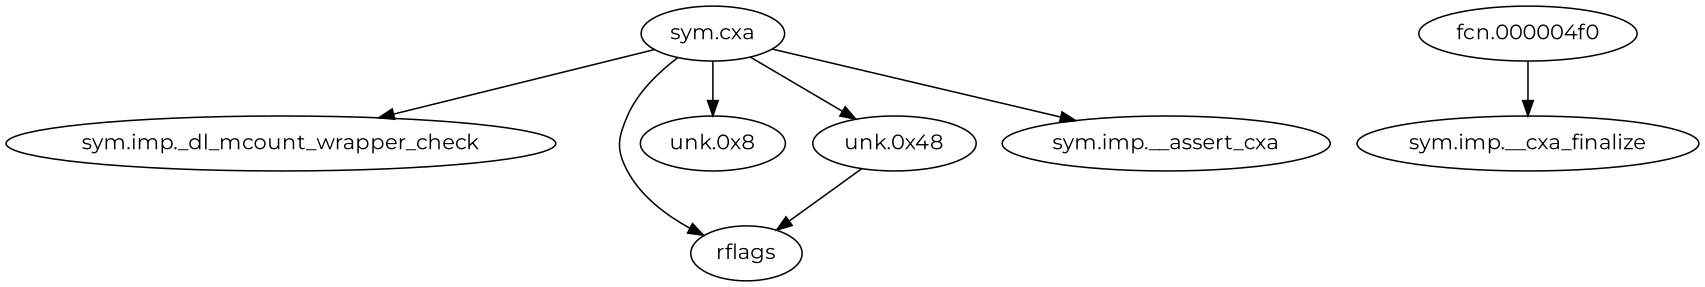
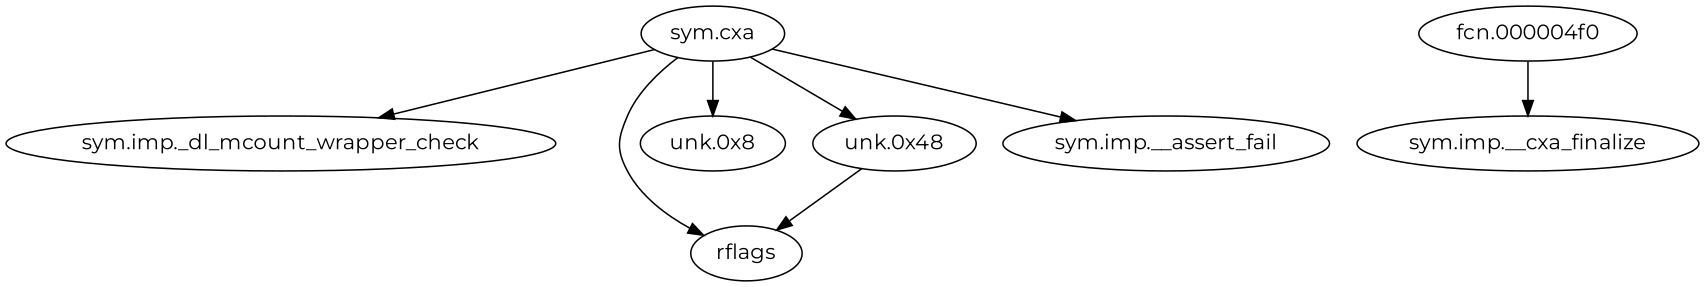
node "sym.imp.__assert_cxa": label "sym.imp.__assert_cxa" -> "sym.imp.__assert_fail"
